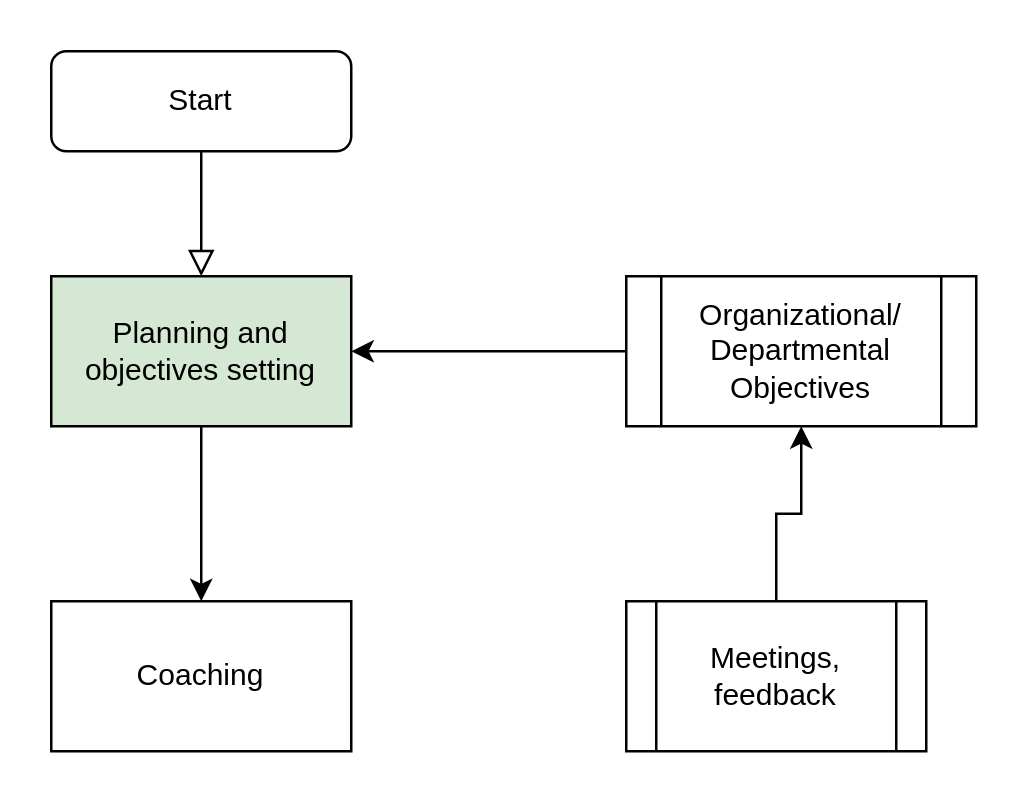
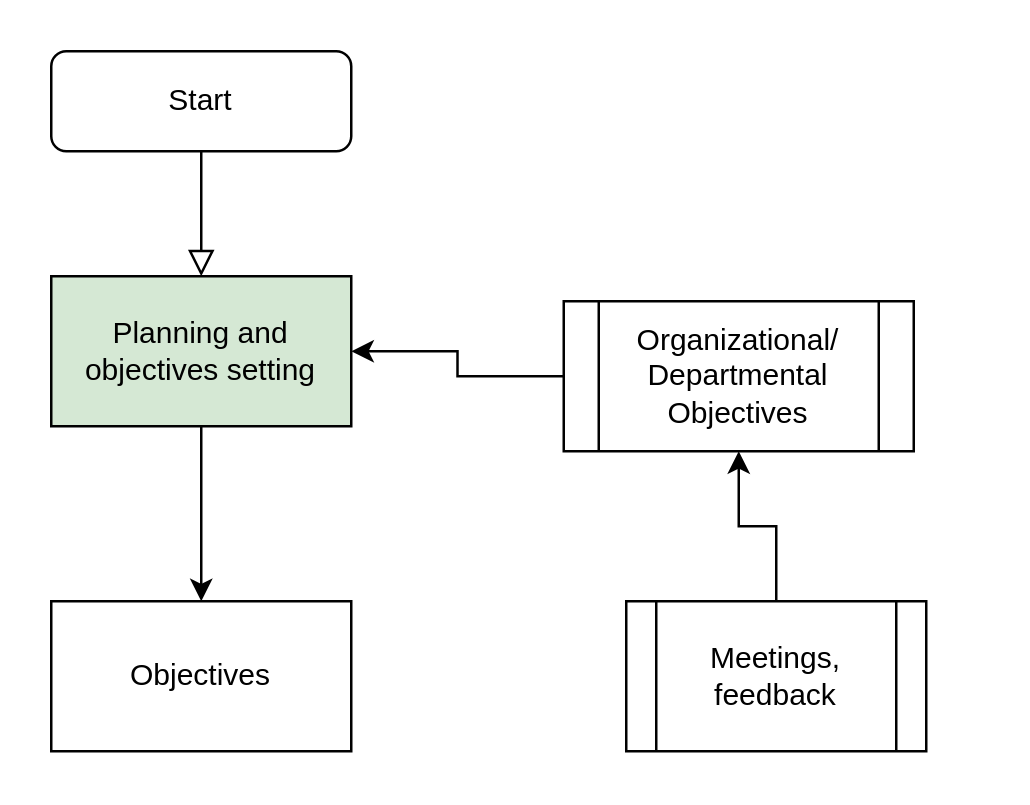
node "Organizational/ Departmental Objectives": moved (801, 351) -> (739, 376)
node "Coaching": label "Coaching" -> "Objectives"
